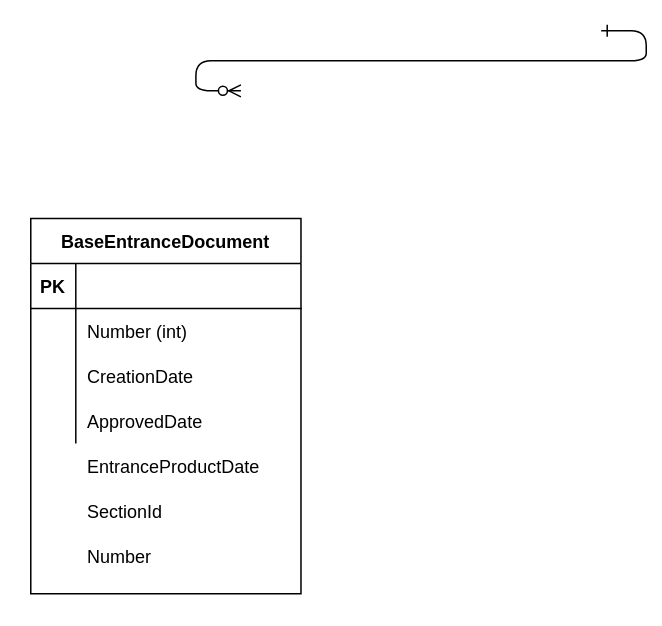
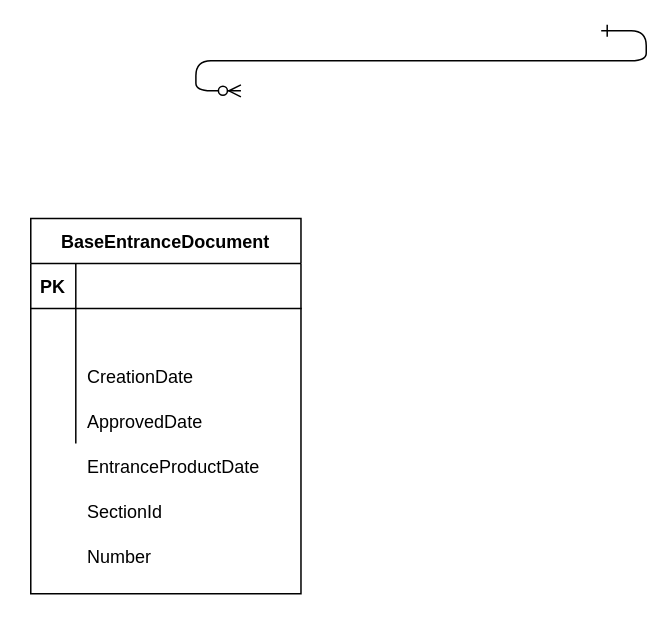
node "Number (int)": removed
